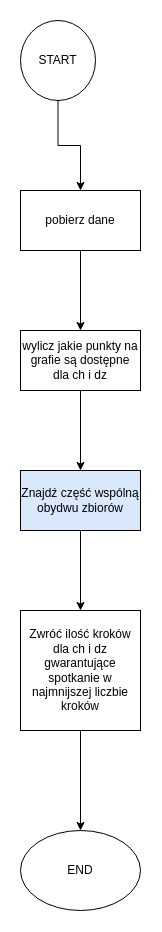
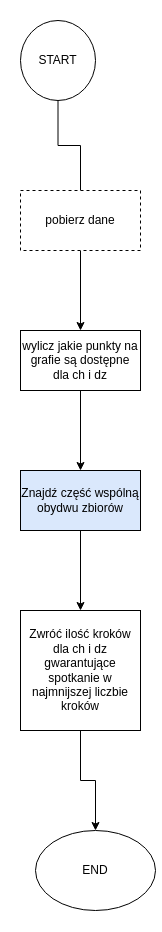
edge "START" -> "pobierz dane": arrowhead classic -> none
node "pobierz dane": style solid -> dashed
node "END": moved (81, 871) -> (96, 871)
